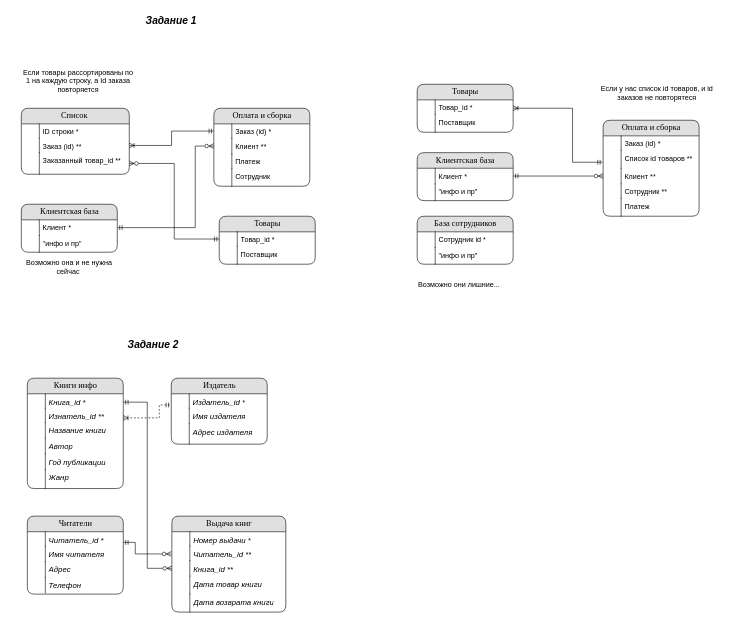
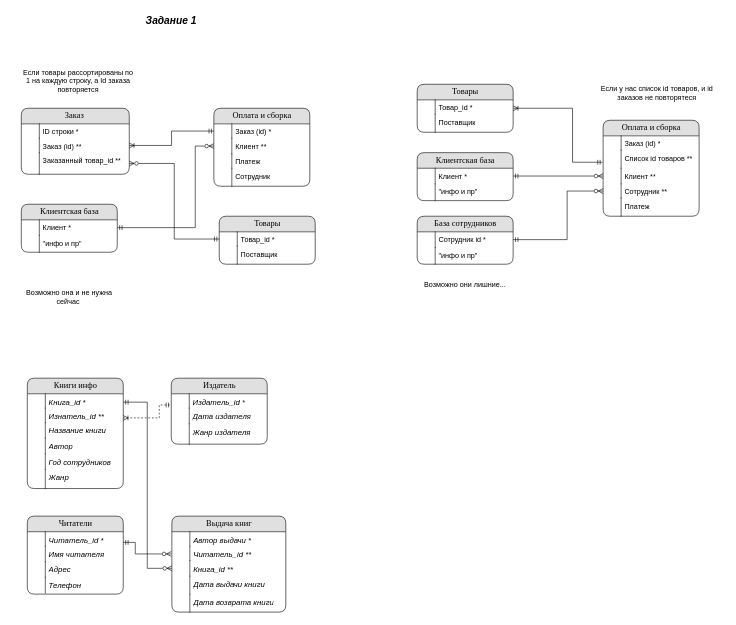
node "Список": label "Список" -> "Заказ"
edge "Сотрудник **" -- "Сотрудник id *": added
node "Возможно она и не нужна сейчас": moved (69, 267) -> (69, 297)
node "Возможно они лишние...": moved (459, 285) -> (465, 285)
node "Задание 2": removed
node "Имя издателя": label "Имя издателя" -> "Дата издателя"
node "Адрес издателя": label "Адрес издателя" -> "Жанр издателя"
node "Год публикации": label "Год публикации" -> "Год сотрудников"
node "Номер выдачи *": label "Номер выдачи *" -> "Автор выдачи *"
node "Дата товар книги": label "Дата товар книги" -> "Дата выдачи книги"
